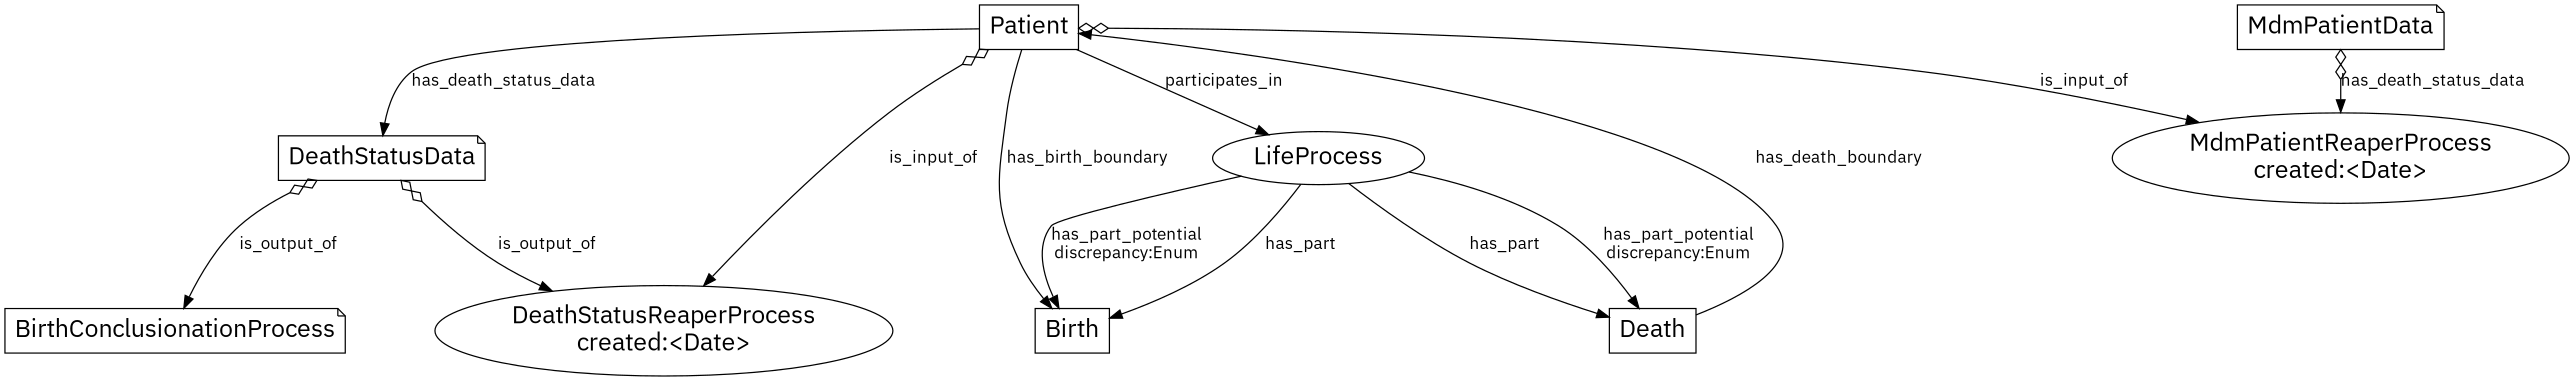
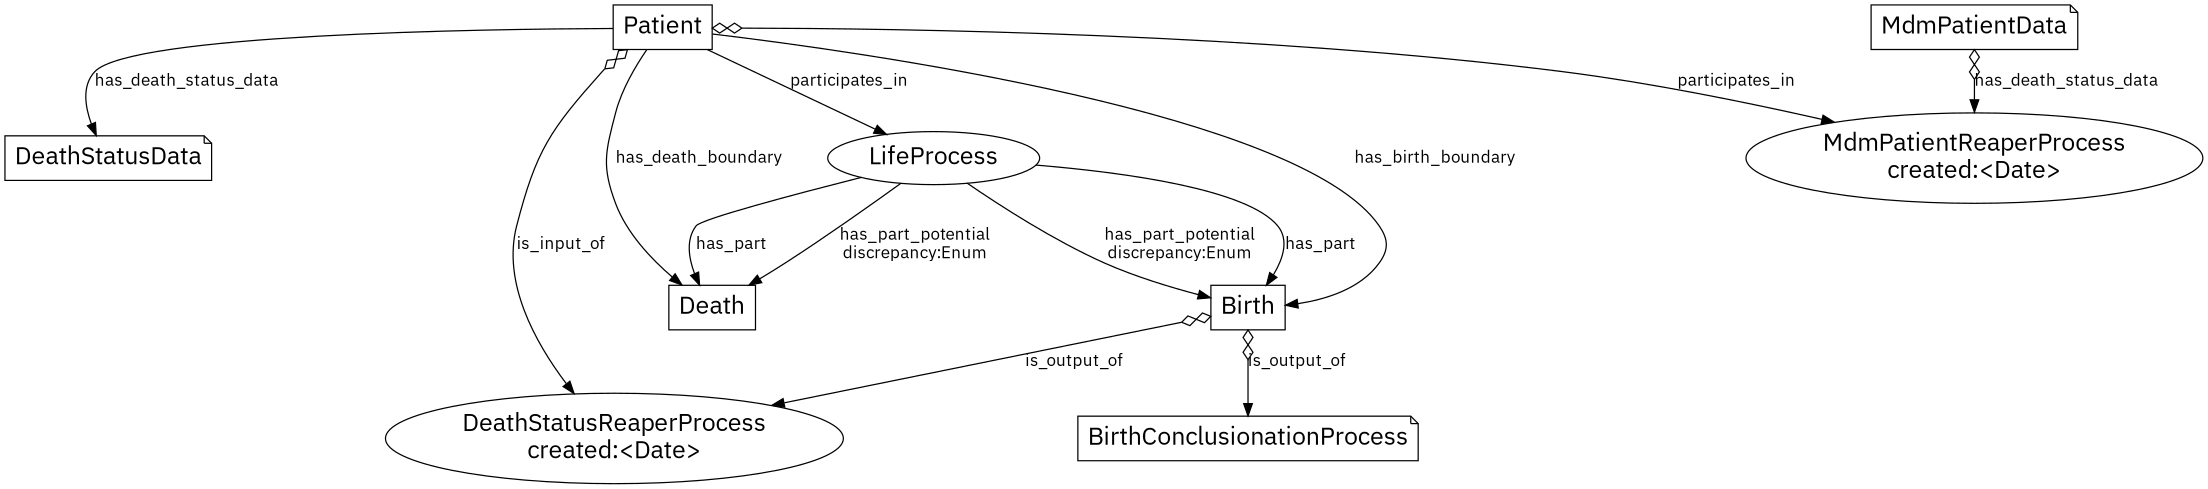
edge "Patient" -- "MdmPatientReaperProcess created:<Date>": label "is_input_of" -> "participates_in"
edge "Death" -> "Patient": reversed
edge "DeathStatusData" -- "BirthConclusionationProcess": now "Birth" -- "BirthConclusionationProcess"
edge "DeathStatusData" -- "DeathStatusReaperProcess created:<Date>": now "Birth" -- "DeathStatusReaperProcess created:<Date>"
